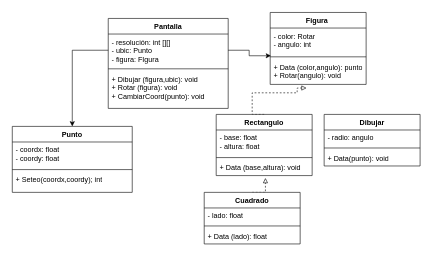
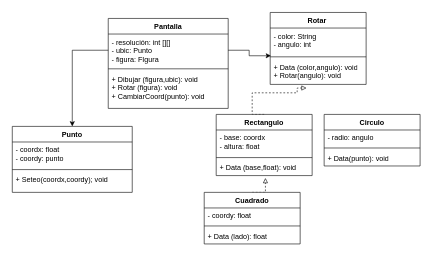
node "Figura": label "Figura" -> "Rotar"
node "- color: Rotar - angulo: int": label "- color: Rotar - angulo: int" -> "- color: String - angulo: int"
node "+ Data (color,angulo): punto + Rotar(angulo): void": label "+ Data (color,angulo): punto + Rotar(angulo): void" -> "+ Data (color,angulo): void + Rotar(angulo): void"
node "Dibujar": label "Dibujar" -> "Circulo"
node "- base: float - altura: float": label "- base: float - altura: float" -> "- base: coordx - altura: float"
node "- coordx: float - coordy: float": label "- coordx: float - coordy: float" -> "- coordx: float - coordy: punto"
node "+ Data (base,altura): void": label "+ Data (base,altura): void" -> "+ Data (base,float): void"
node "+ Seteo(coordx,coordy); int": label "+ Seteo(coordx,coordy); int" -> "+ Seteo(coordx,coordy); void"
node "- lado: float": label "- lado: float" -> "- coordy: float"
